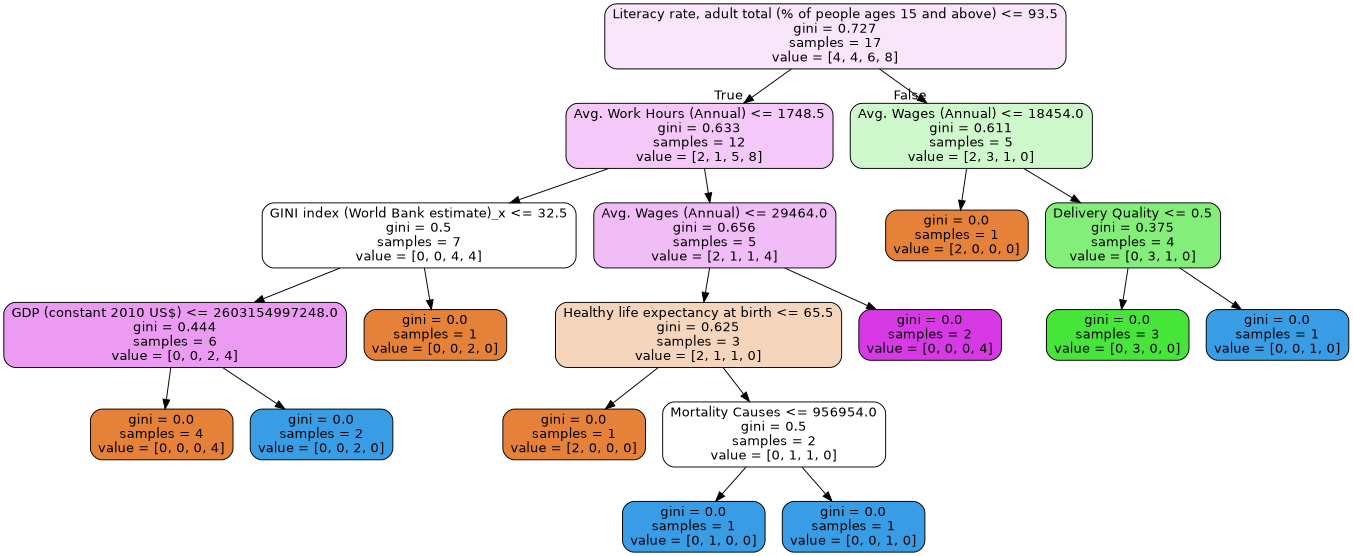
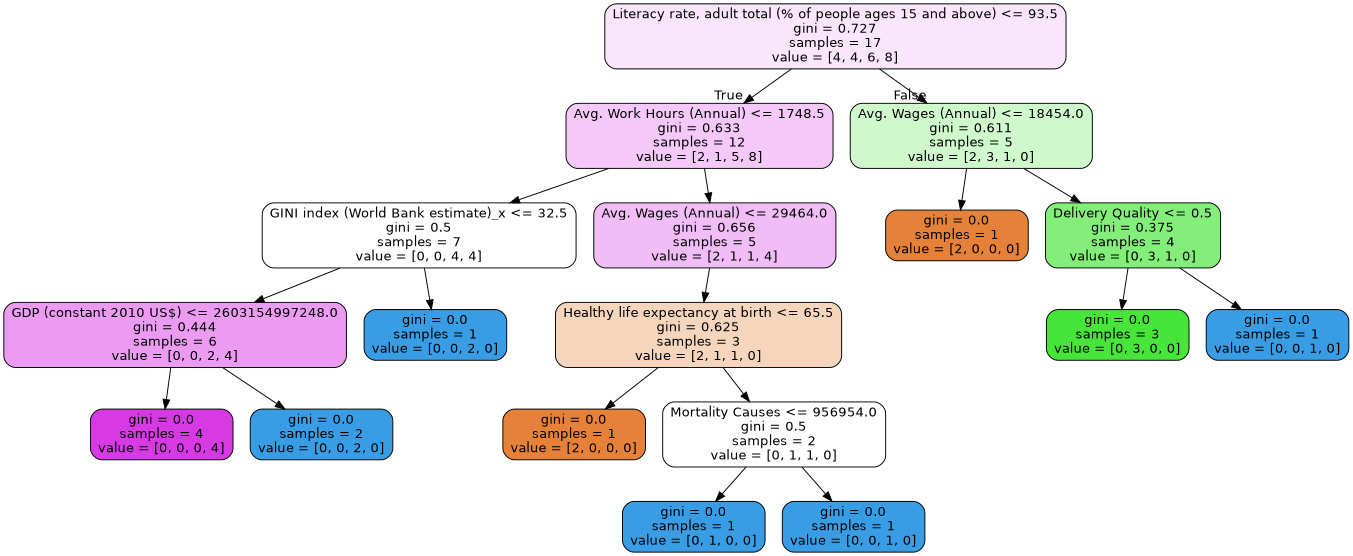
node "gini = 0.0 samples = 1 value = [0, 0, 2, 0]": fillcolor #e58139ff -> #399de5ff
node "gini = 0.0 samples = 2 value = [0, 0, 0, 4]": removed
node "gini = 0.0 samples = 4 value = [0, 0, 0, 4]": fillcolor #e58139ff -> #d739e5ff
